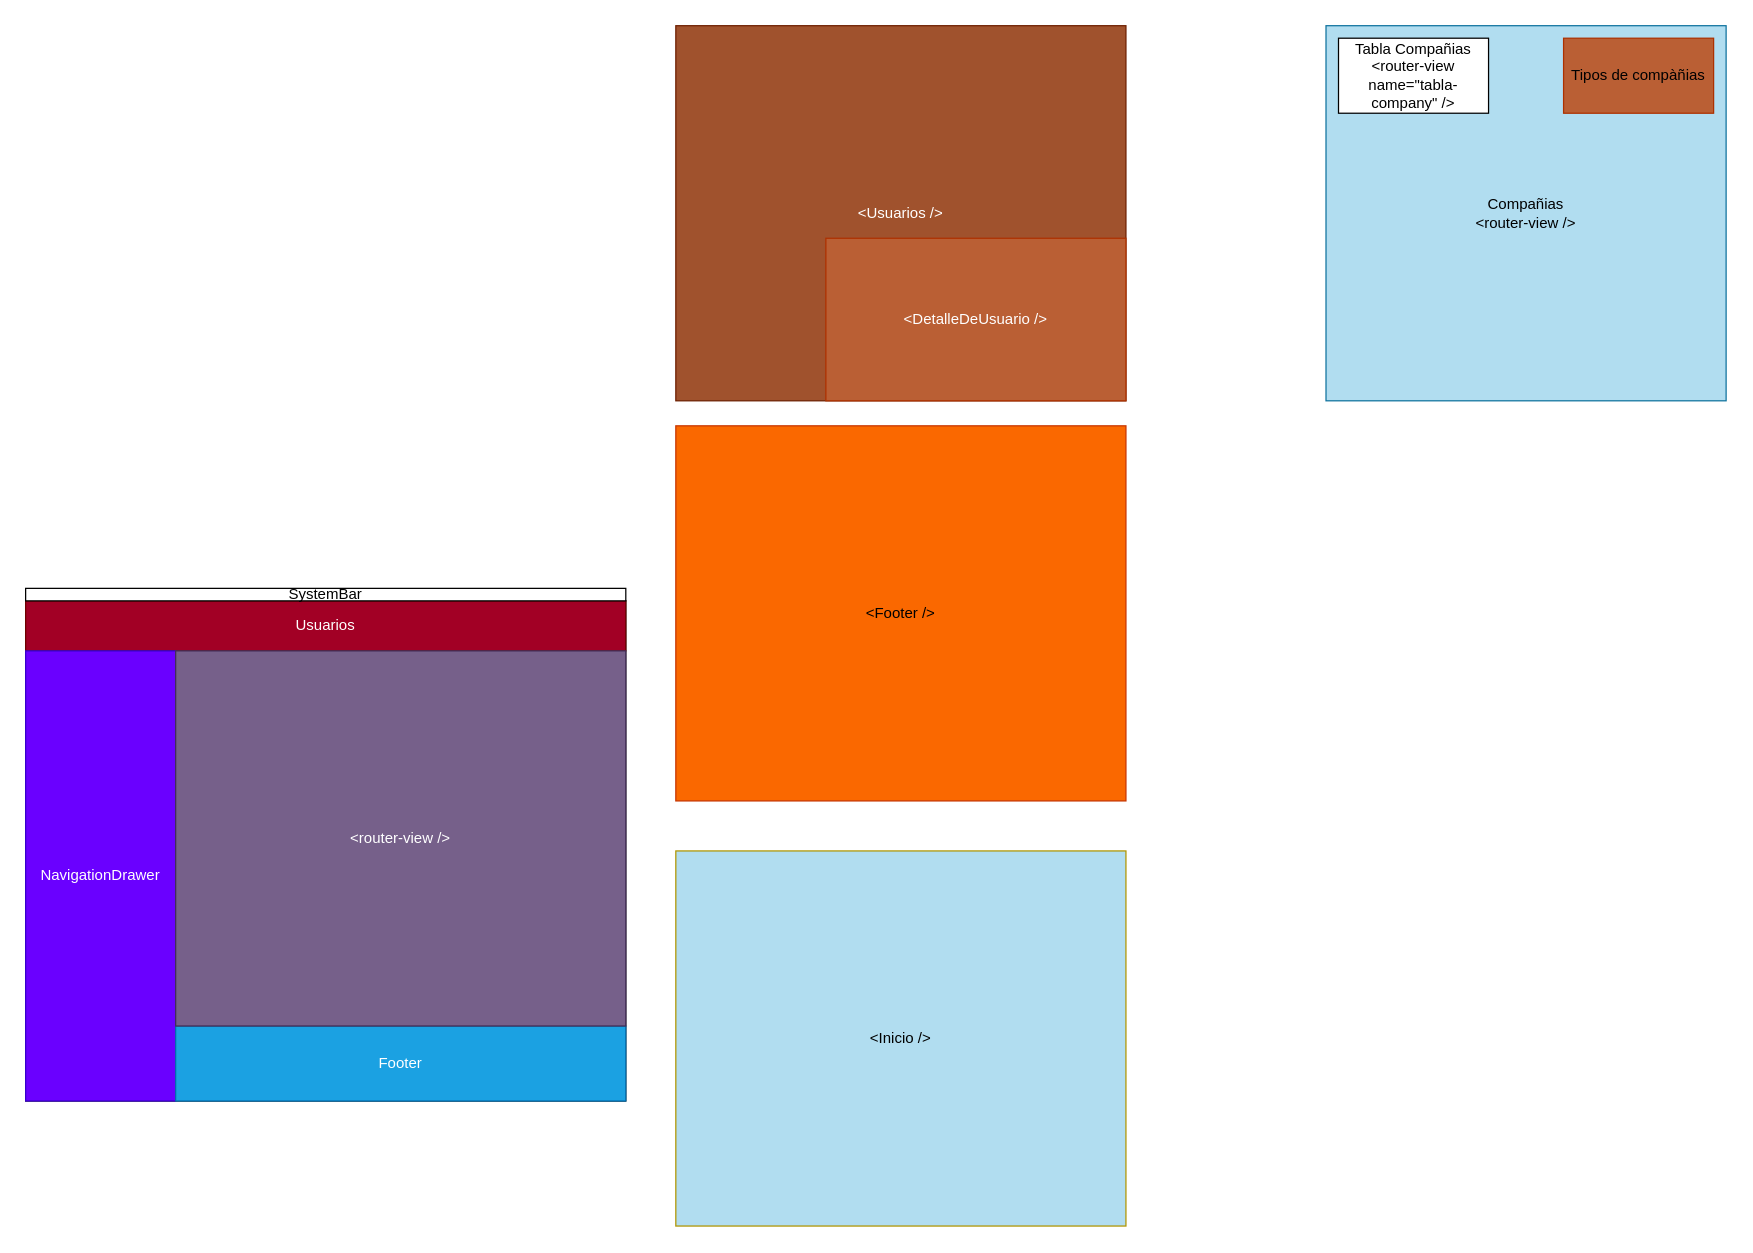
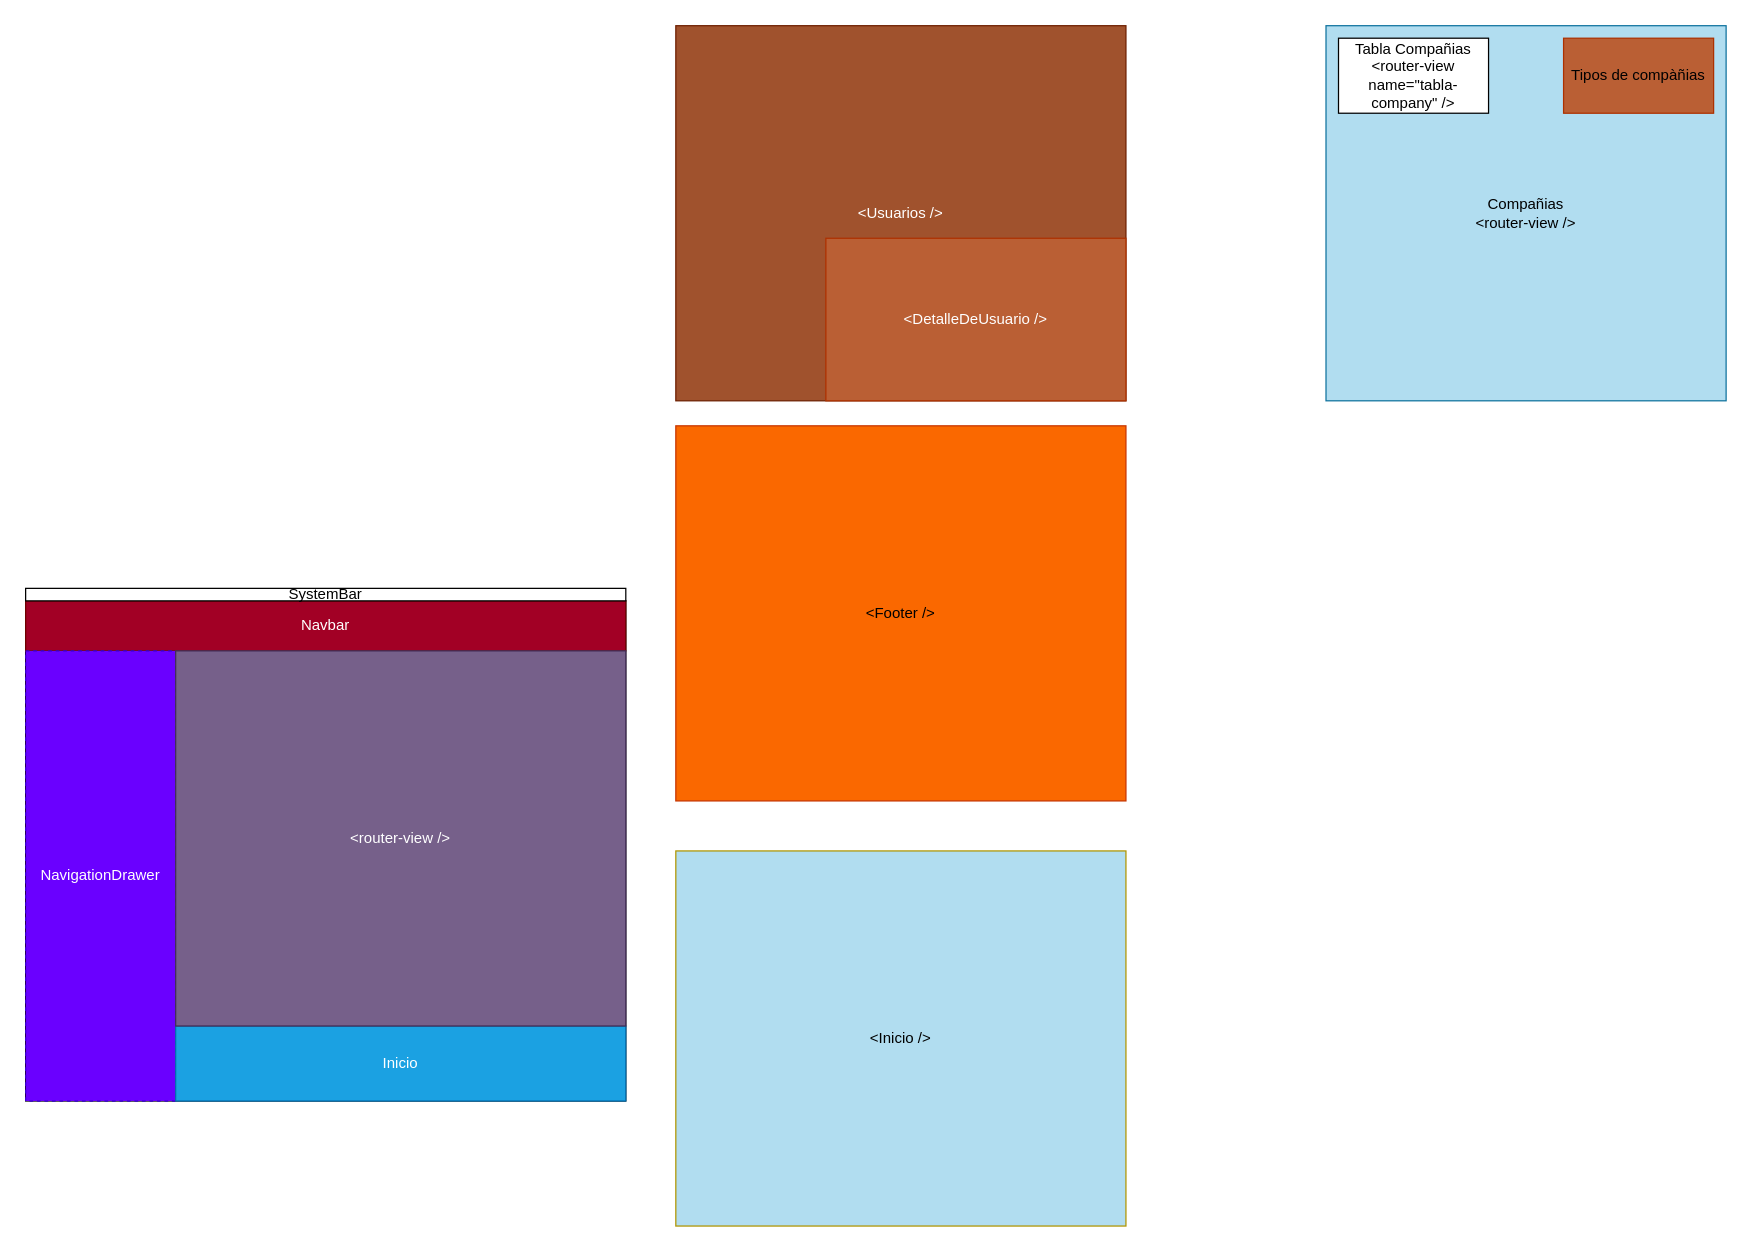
node "Usuarios": label "Usuarios" -> "Navbar"
node "NavigationDrawer": style solid -> dashed
node "Footer": label "Footer" -> "Inicio"
